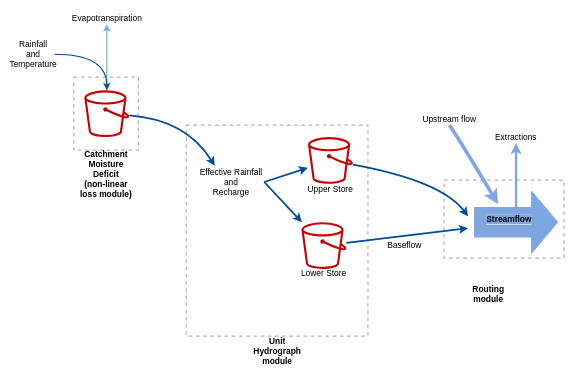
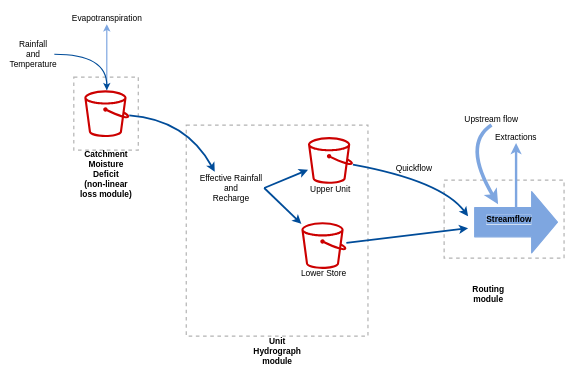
node "Upstream flow": moved (450, 119) -> (492, 119)
node "Quickflow": added
node "Effective Rainfall and Recharge": moved (231, 182) -> (231, 188)
node "Upper Store": label "Upper Store" -> "Upper Unit"
node "Baseflow": removed
